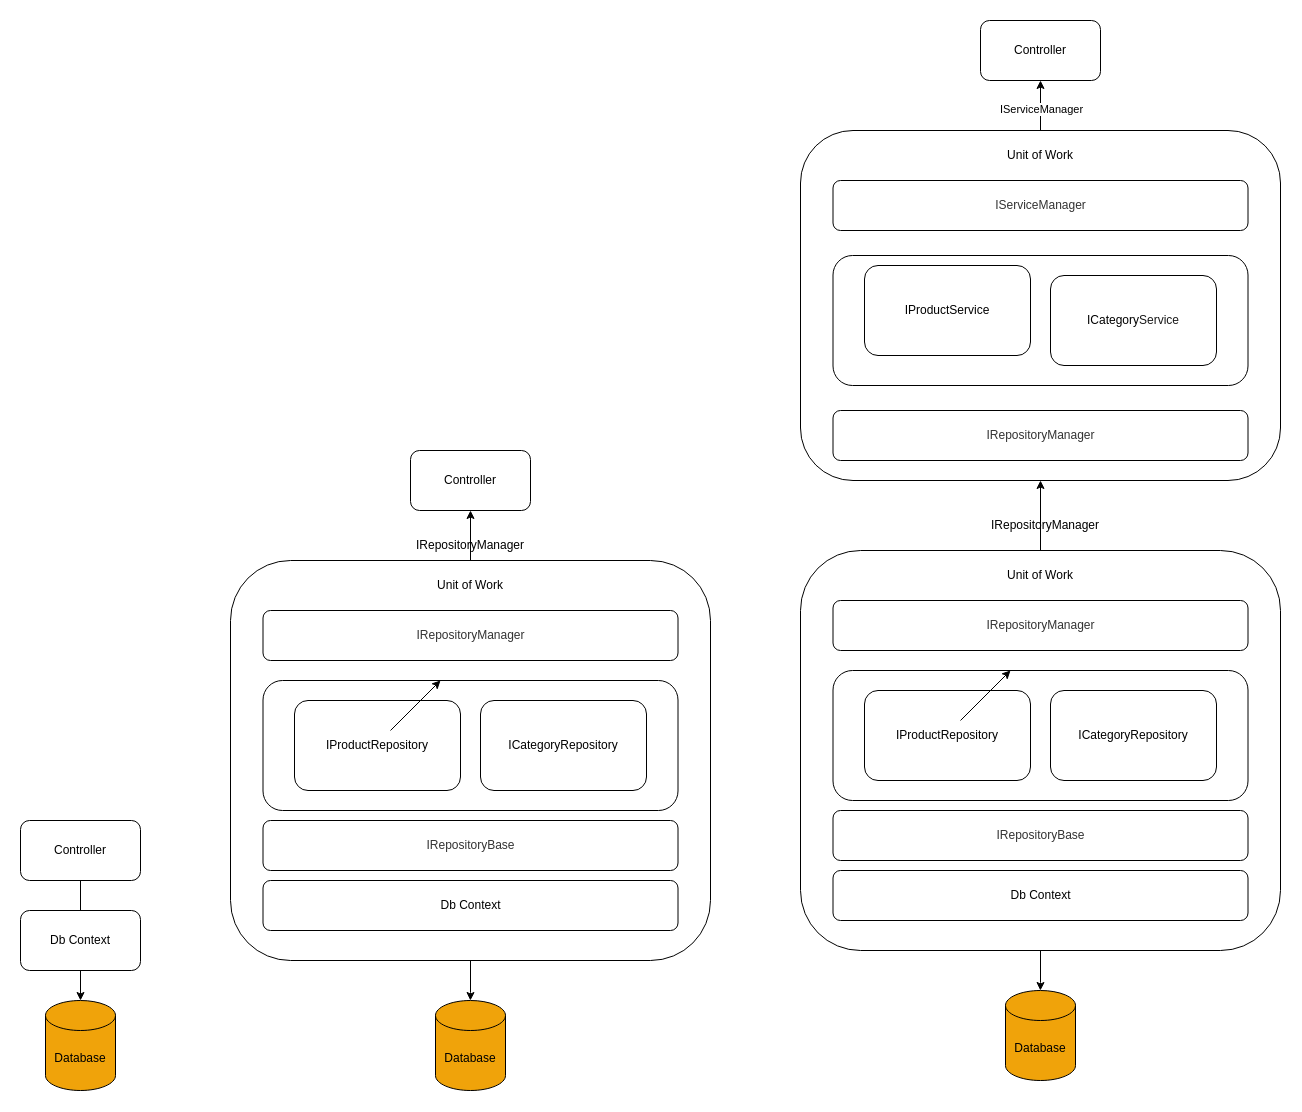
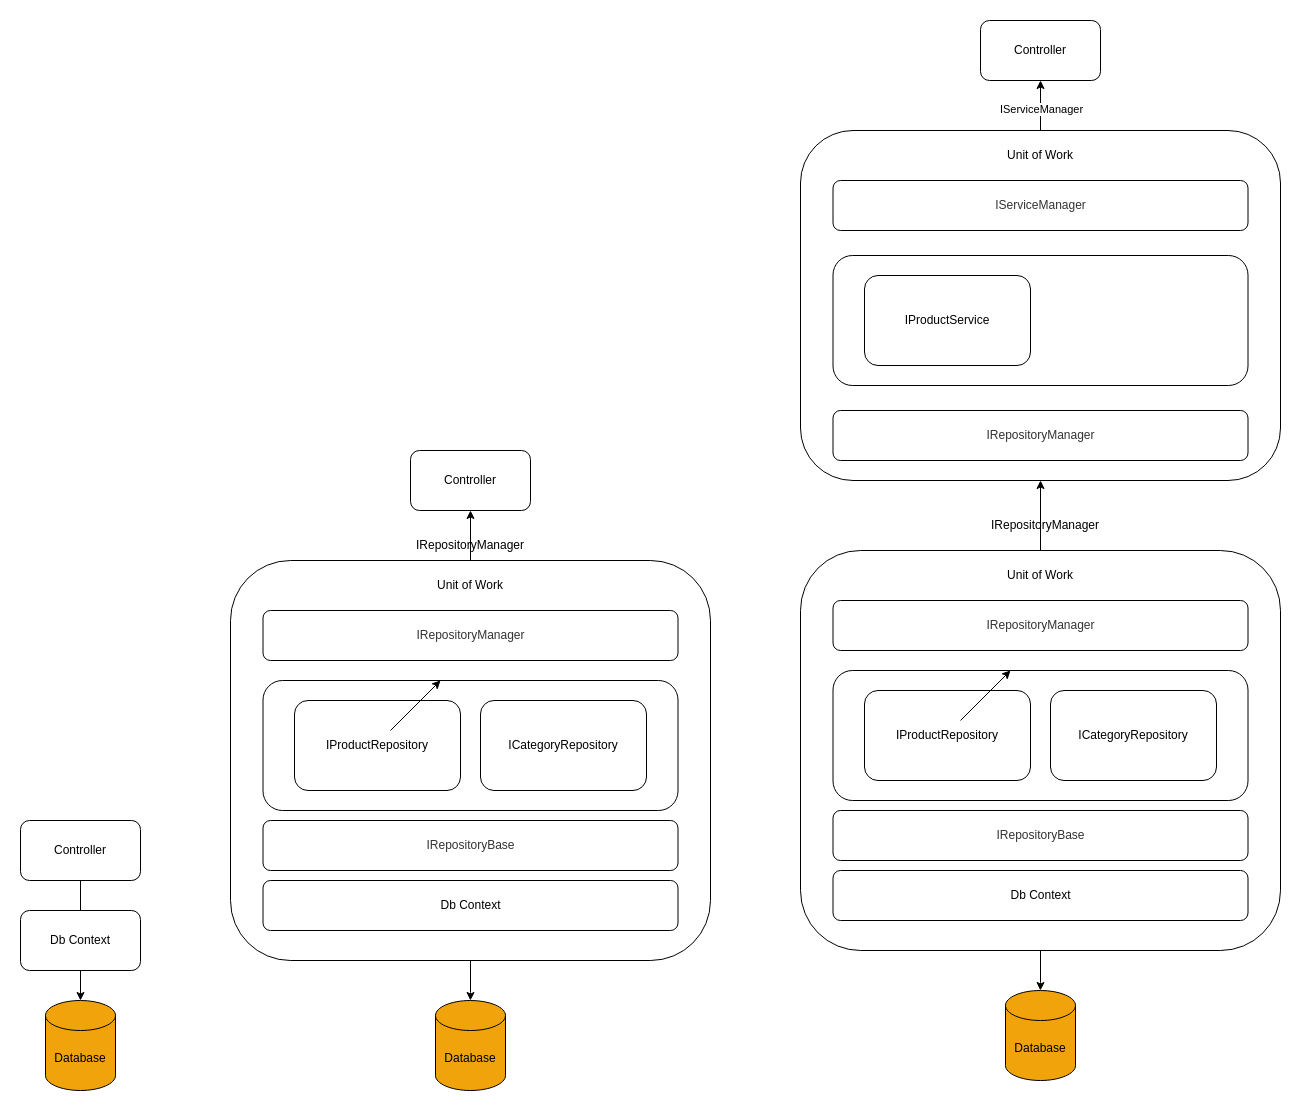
node "IProductService": moved (948, 311) -> (948, 321)
node "ICategoryService": removed
